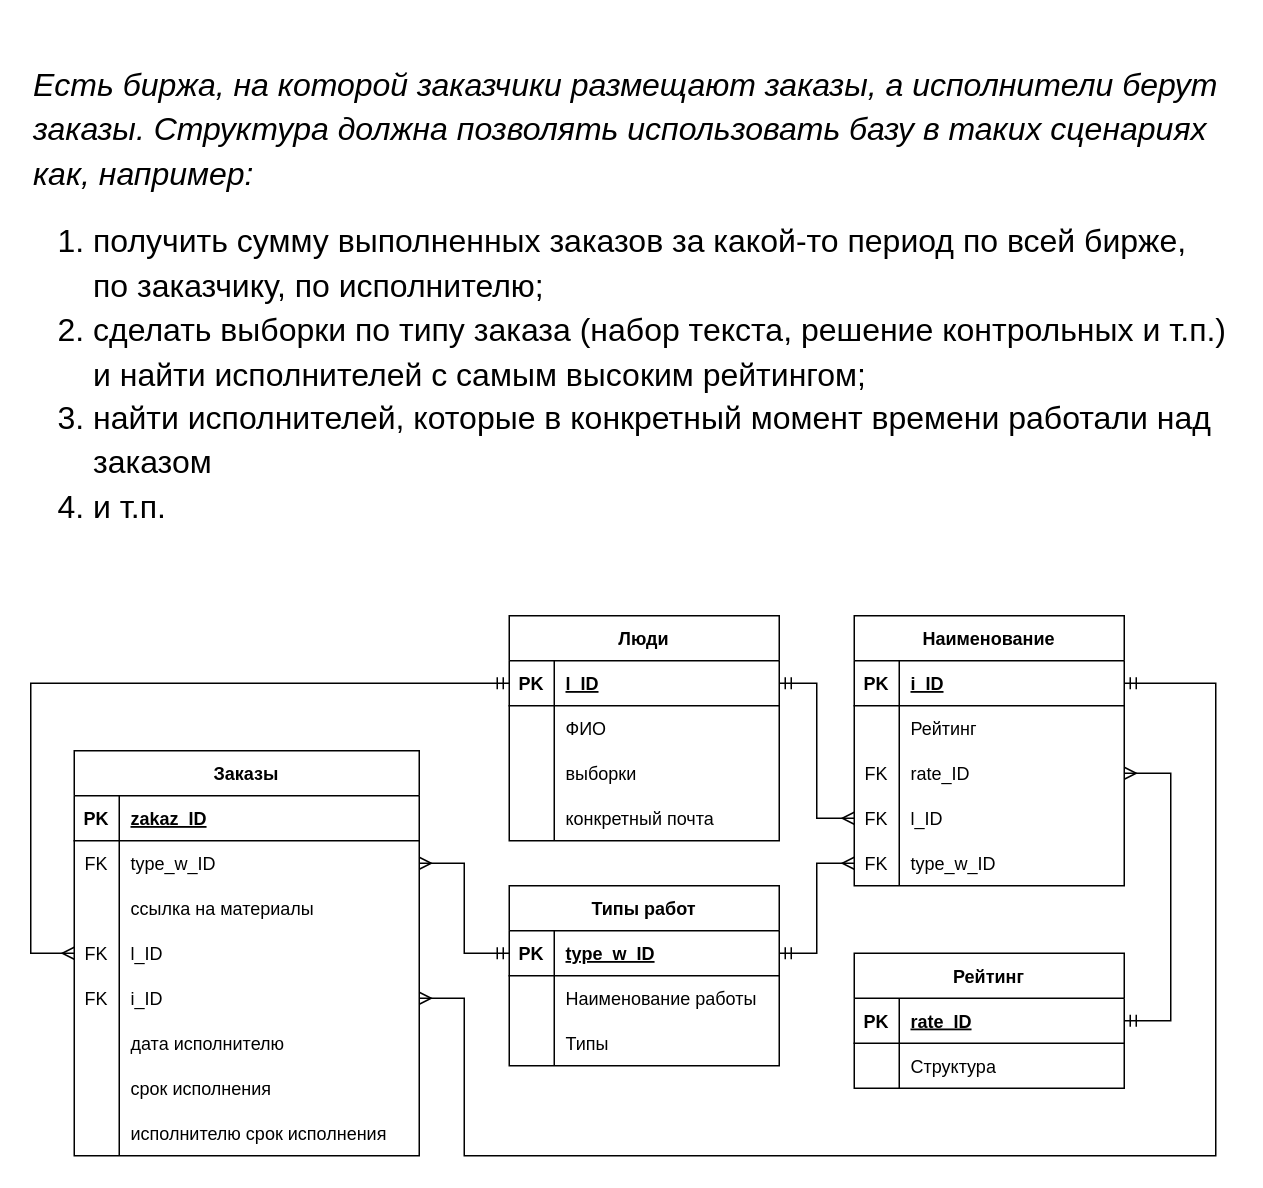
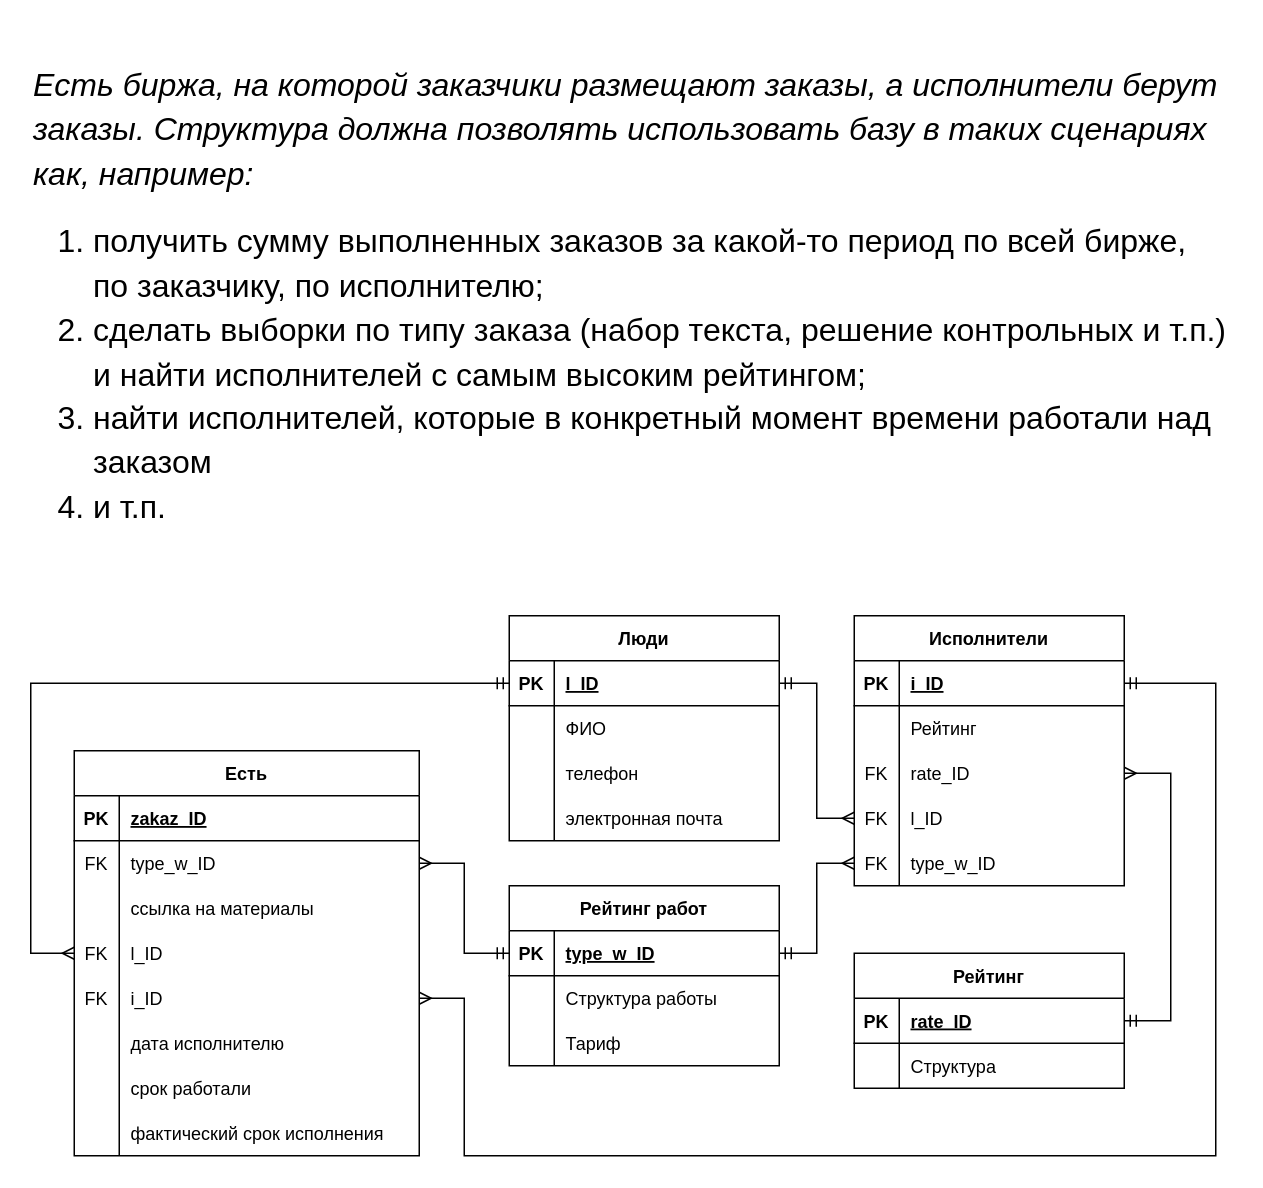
node "Наименование": label "Наименование" -> "Исполнители"
node "Заказы": label "Заказы" -> "Есть"
node "выборки": label "выборки" -> "телефон"
node "конкретный почта": label "конкретный почта" -> "электронная почта"
node "Типы работ": label "Типы работ" -> "Рейтинг работ"
node "Наименование работы": label "Наименование работы" -> "Структура работы"
node "Типы": label "Типы" -> "Тариф"
node "срок исполнения": label "срок исполнения" -> "срок работали"
node "исполнителю срок исполнения": label "исполнителю срок исполнения" -> "фактический срок исполнения"
